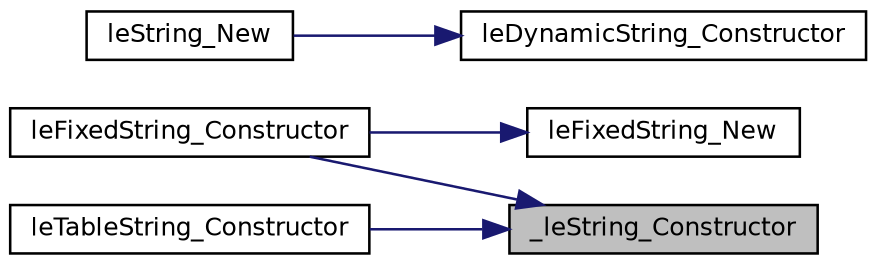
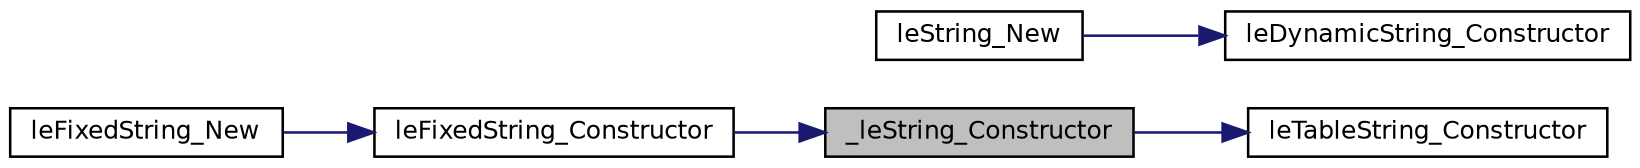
edge "leFixedString_Constructor" -> "leFixedString_New": reversed
edge "leTableString_Constructor" -> "_leString_Constructor": reversed
